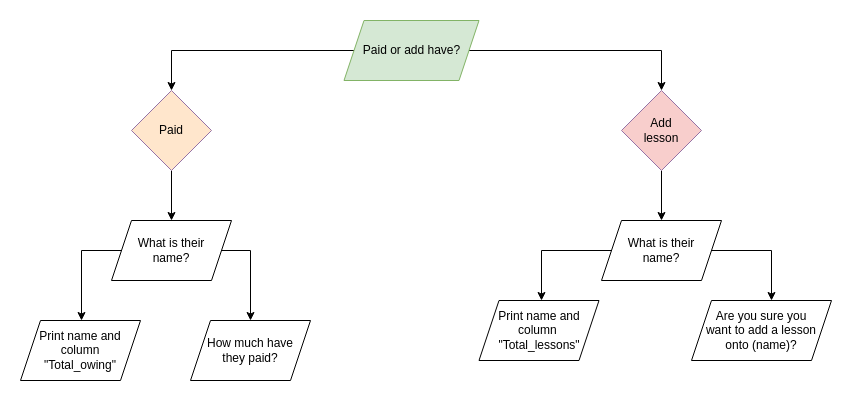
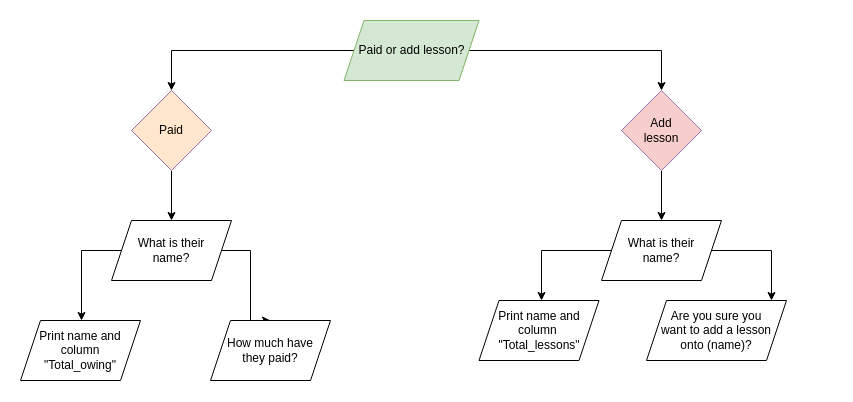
node "Paid or add have?": label "Paid or add have?" -> "Paid or add lesson?"
node "Are you sure you want to add a lesson onto (name)?": moved (762, 331) -> (717, 331)
node "How much have they paid?": moved (251, 351) -> (271, 351)
